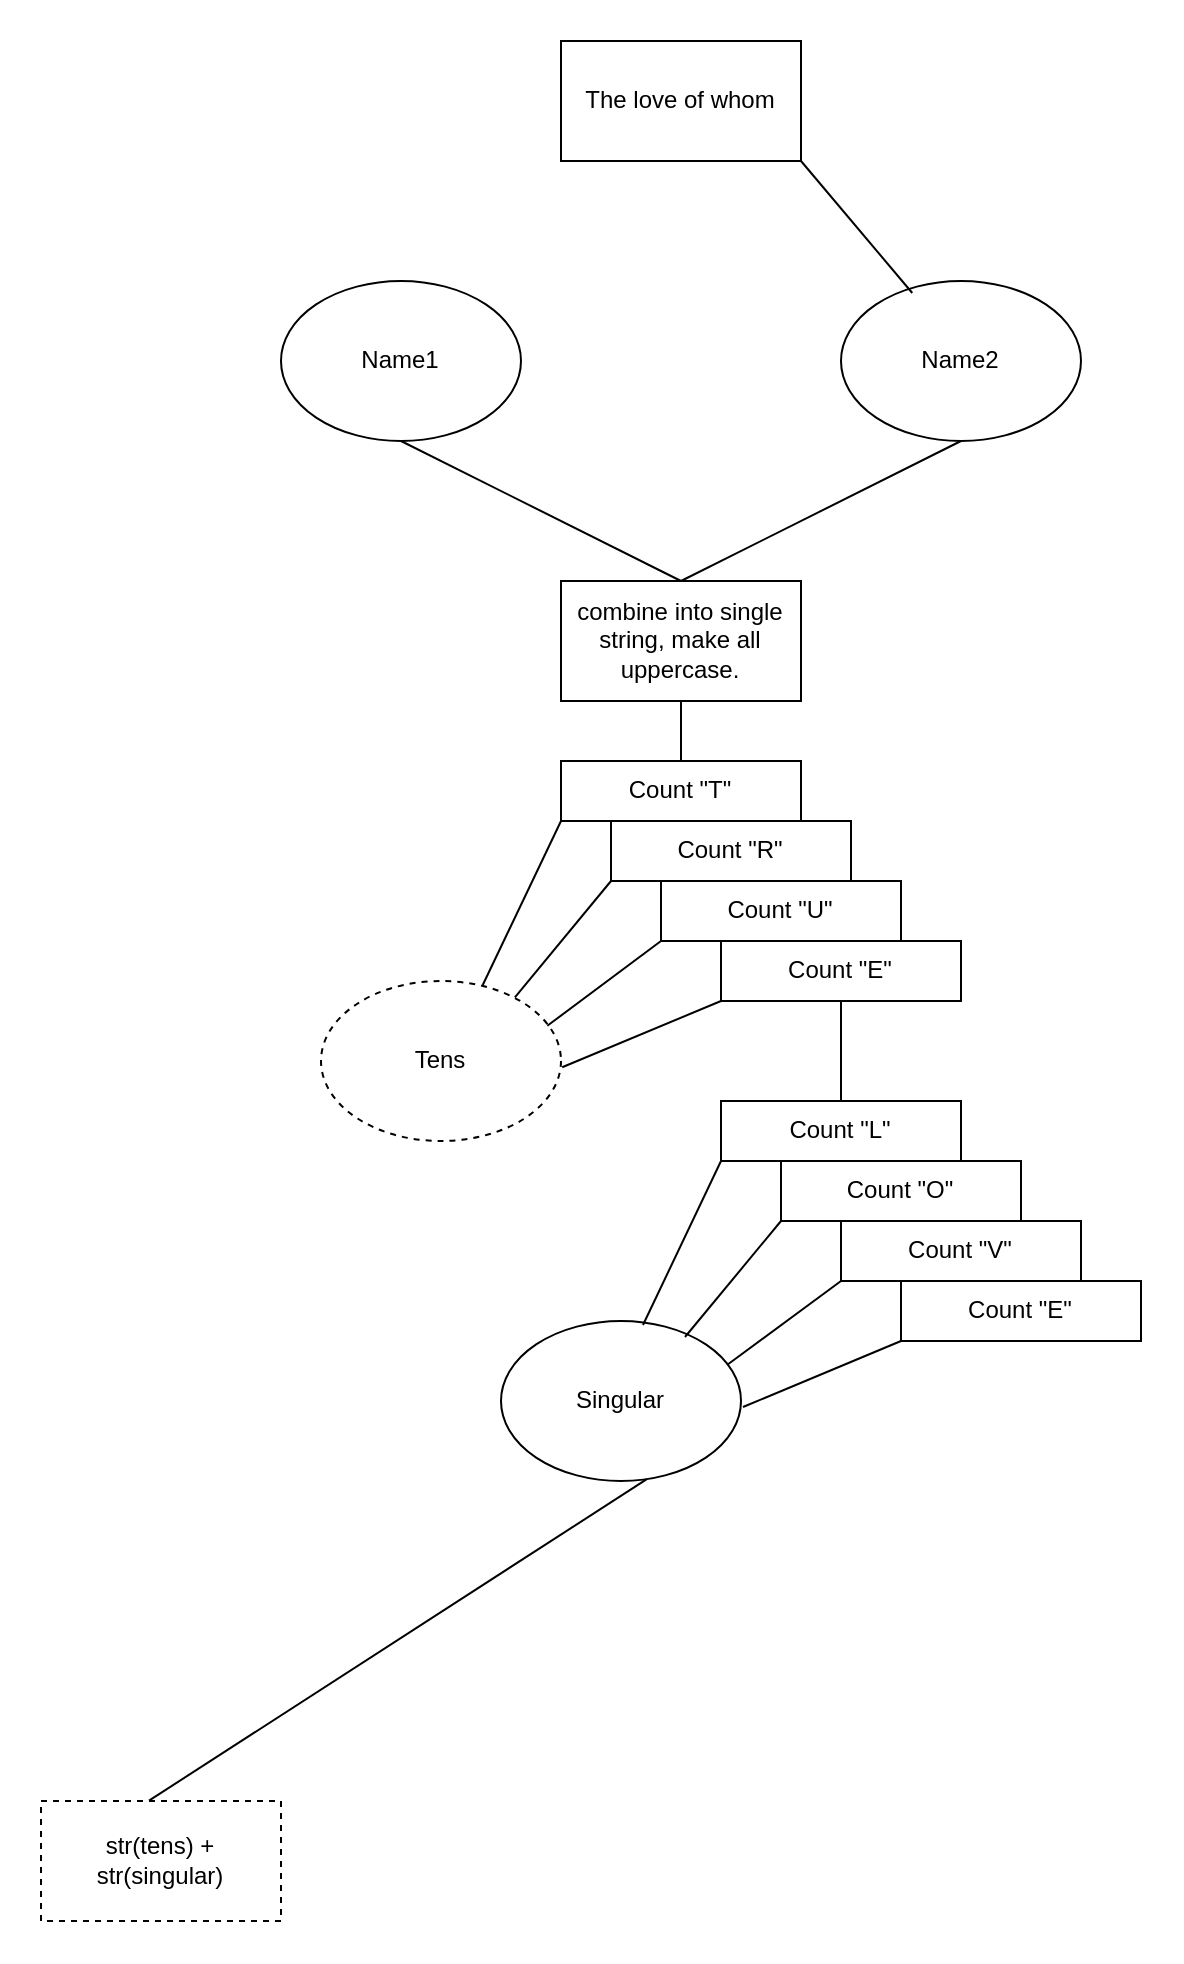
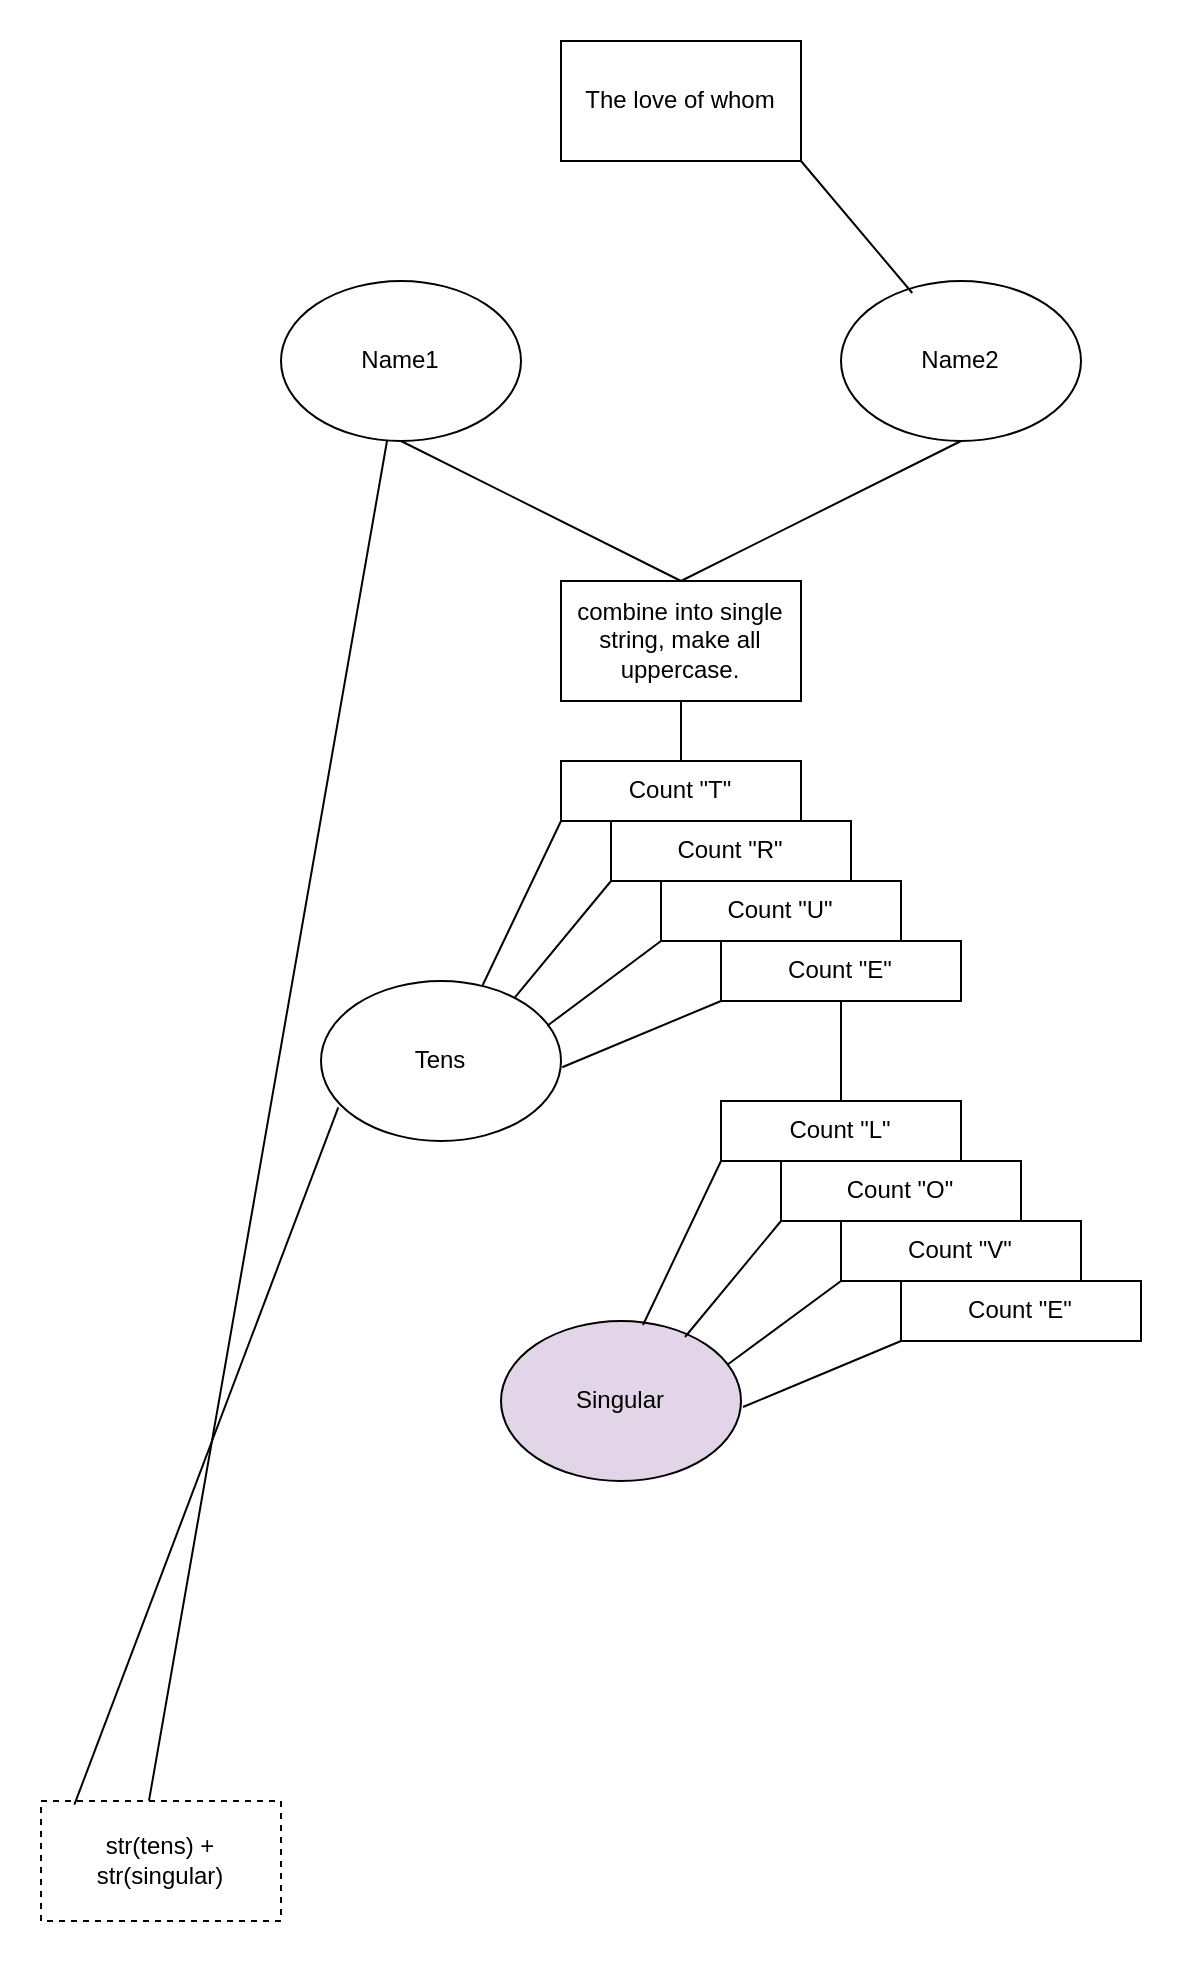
node "Tens": style dashed -> solid
node "Singular": fillcolor #ffffff -> #e1d5e7
edge "Tens" -- "str(tens) + str(singular)": added
edge "Singular" -- "str(tens) + str(singular)": now "Name1" -- "str(tens) + str(singular)"
